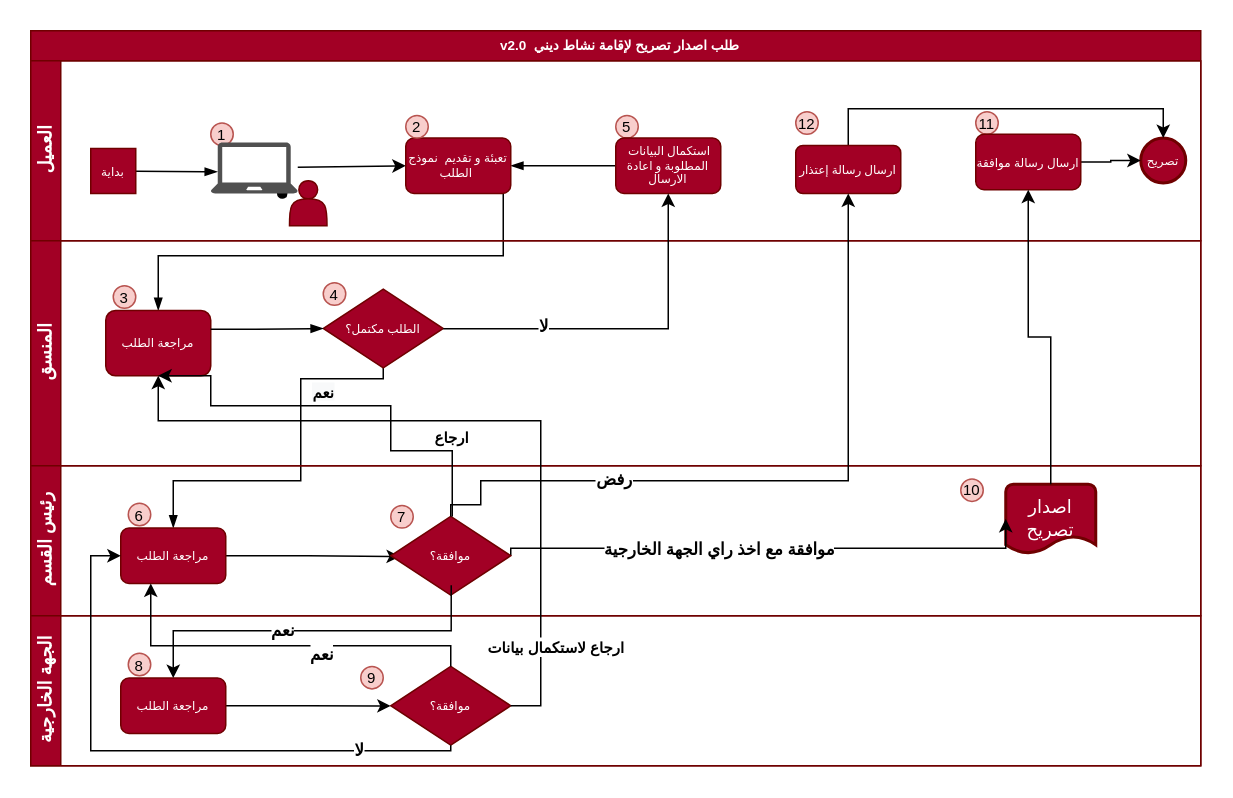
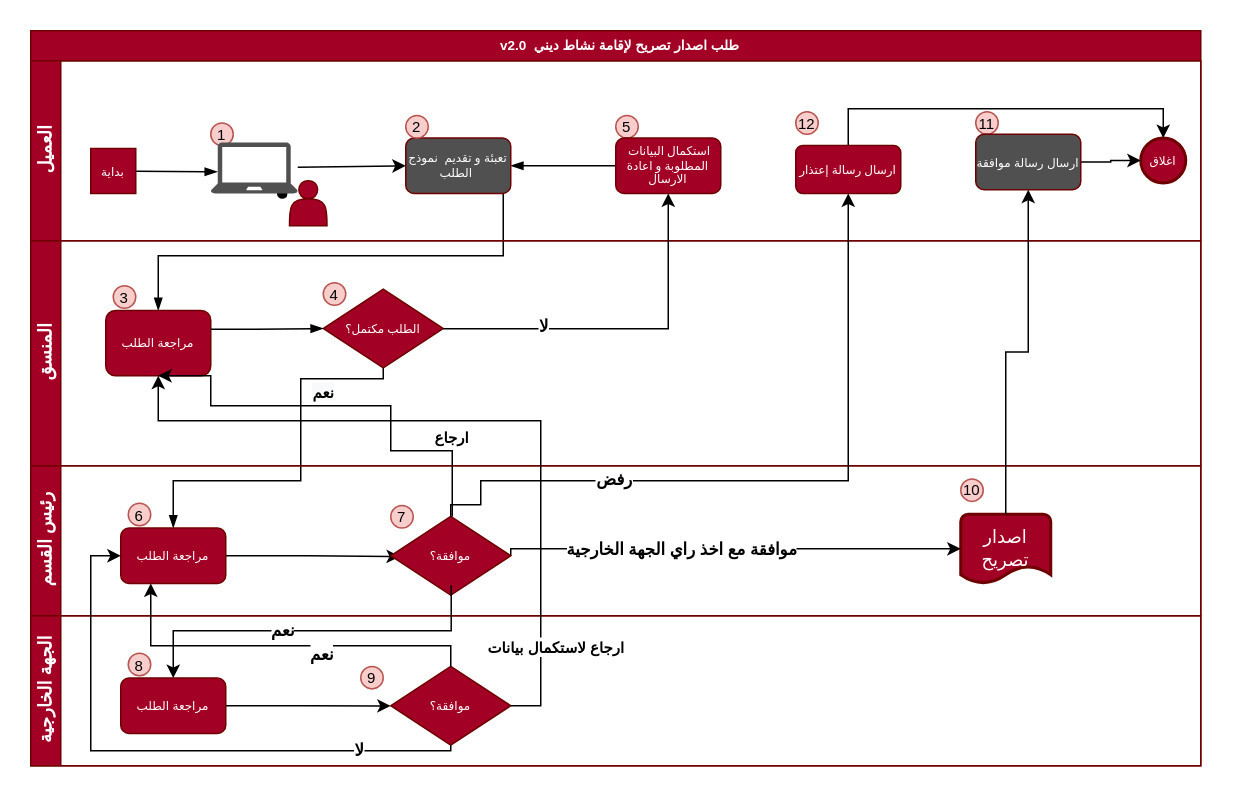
node "تصريح": label "تصريح" -> "اغلاق"
node "ارسال رسالة موافقة": fillcolor #a20025 -> #505050
node "تعبئة و تقديم نموذج الطلب": fillcolor #a20025 -> #505050
node "اصدار تصريح": moved (1051, 519) -> (1006, 549)
